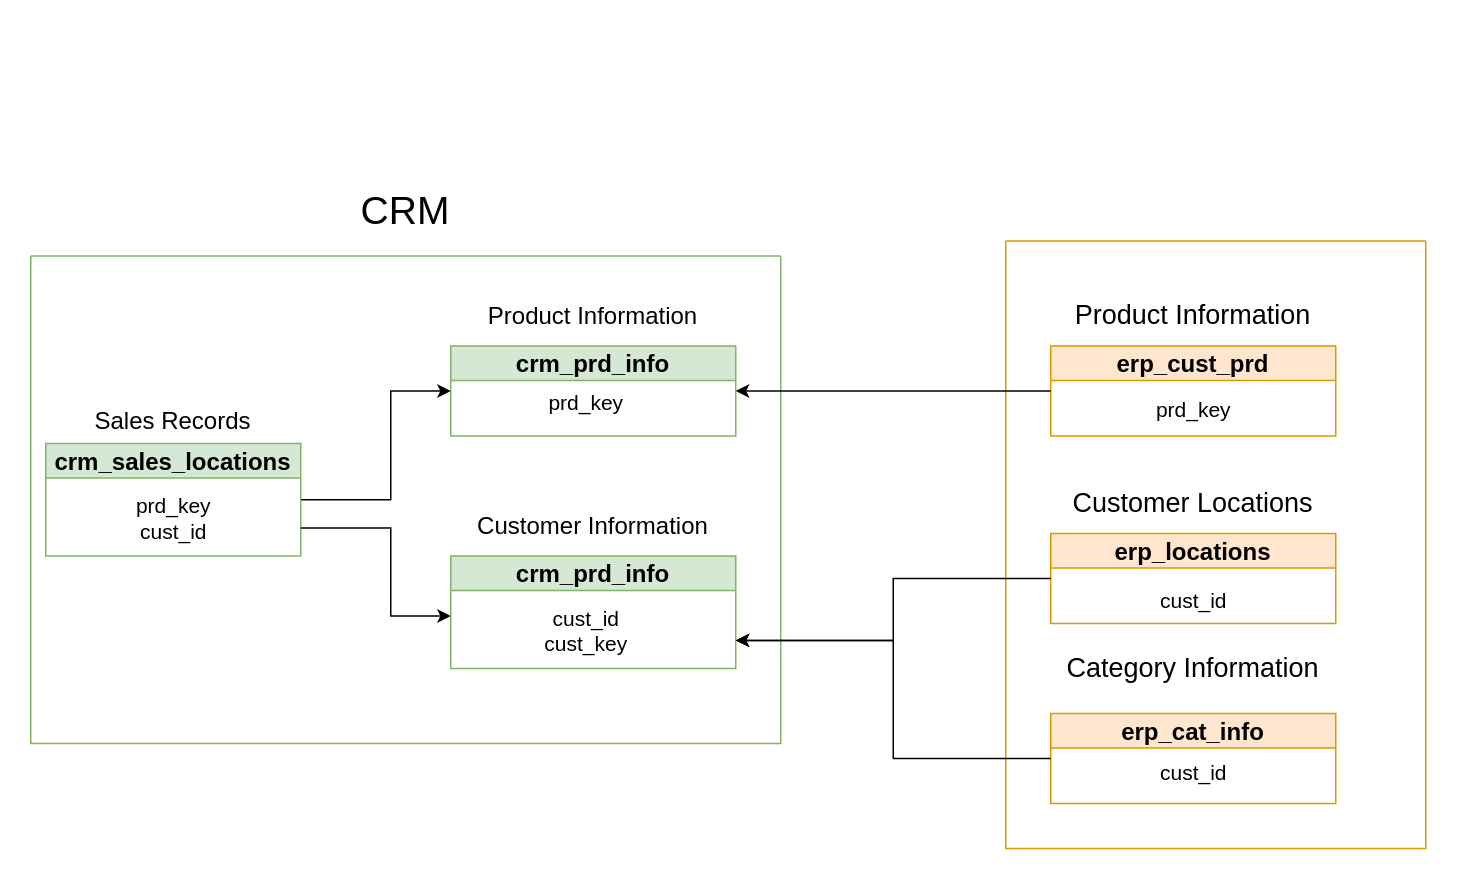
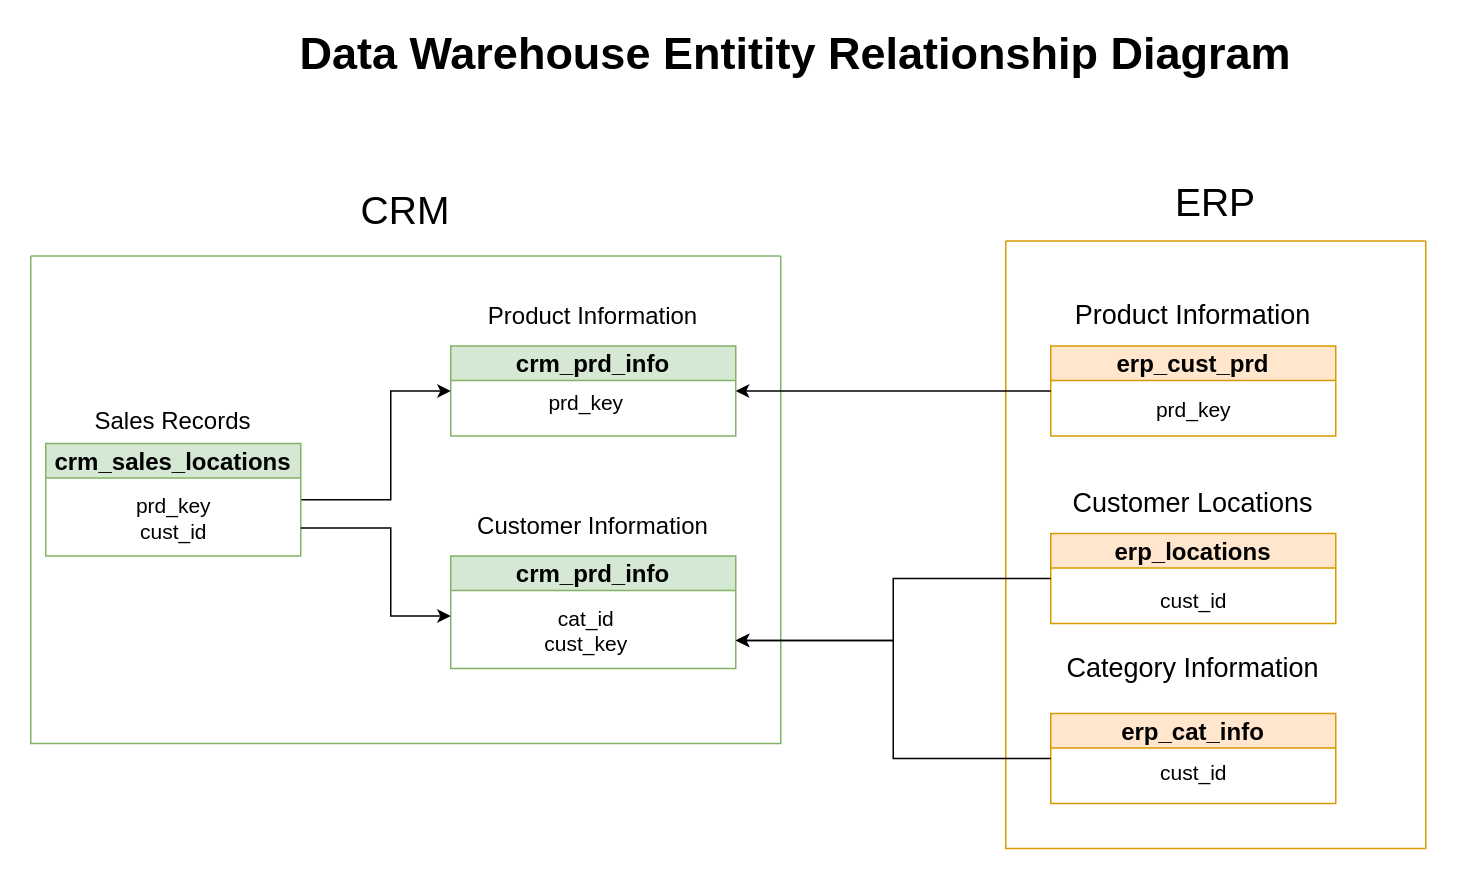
node "Data Warehouse Entitity Relationship Diagram": added
node "ERP": added
node "cust_id cust_key": label "cust_id cust_key" -> "cat_id cust_key"
